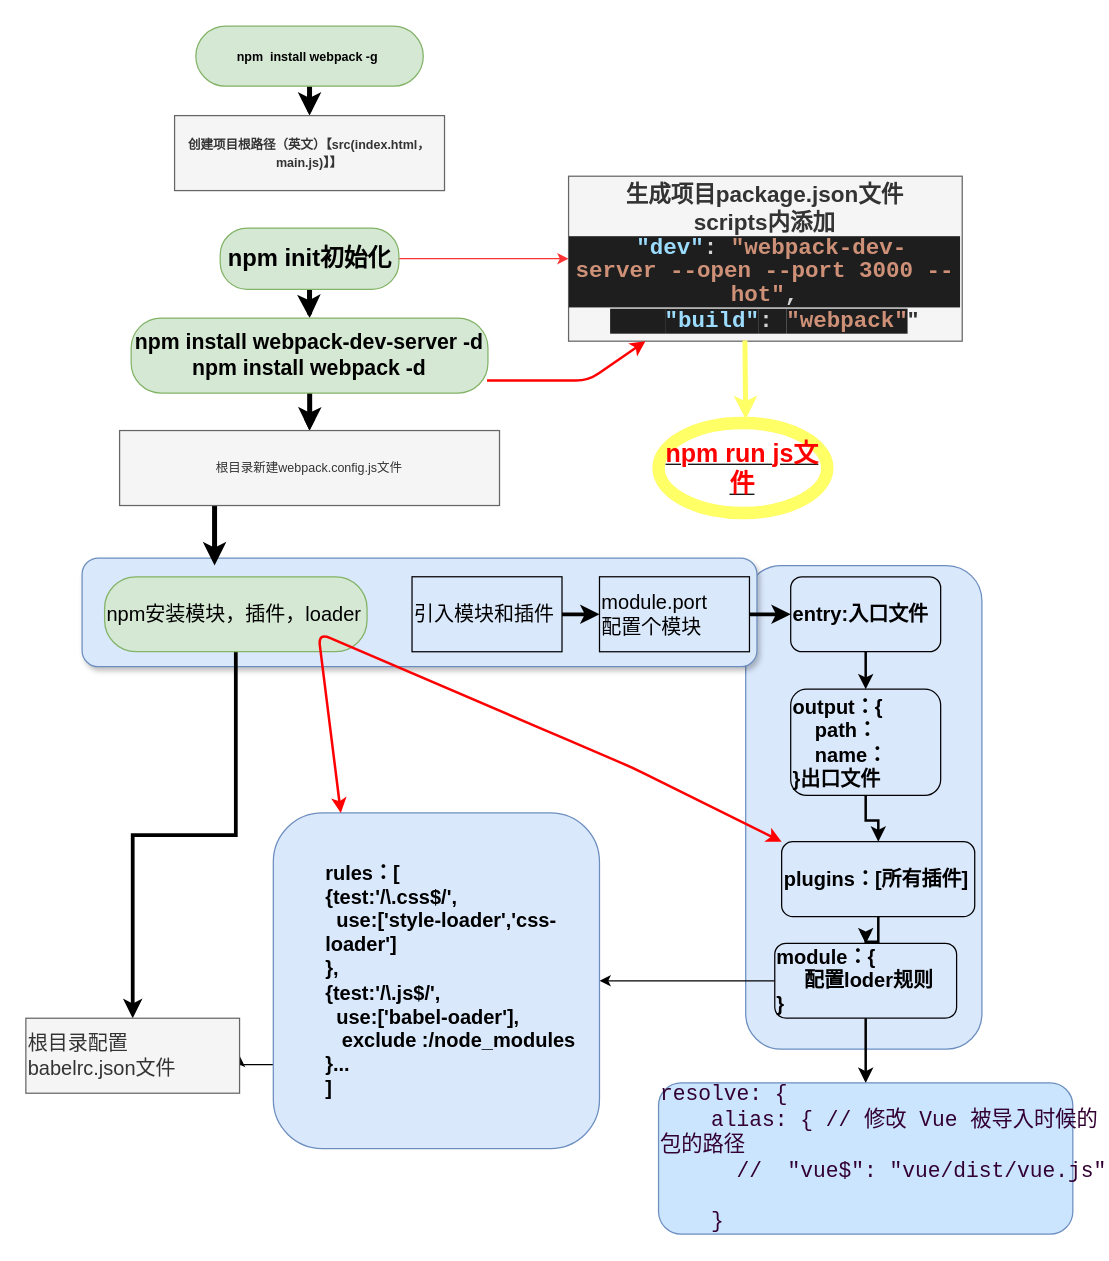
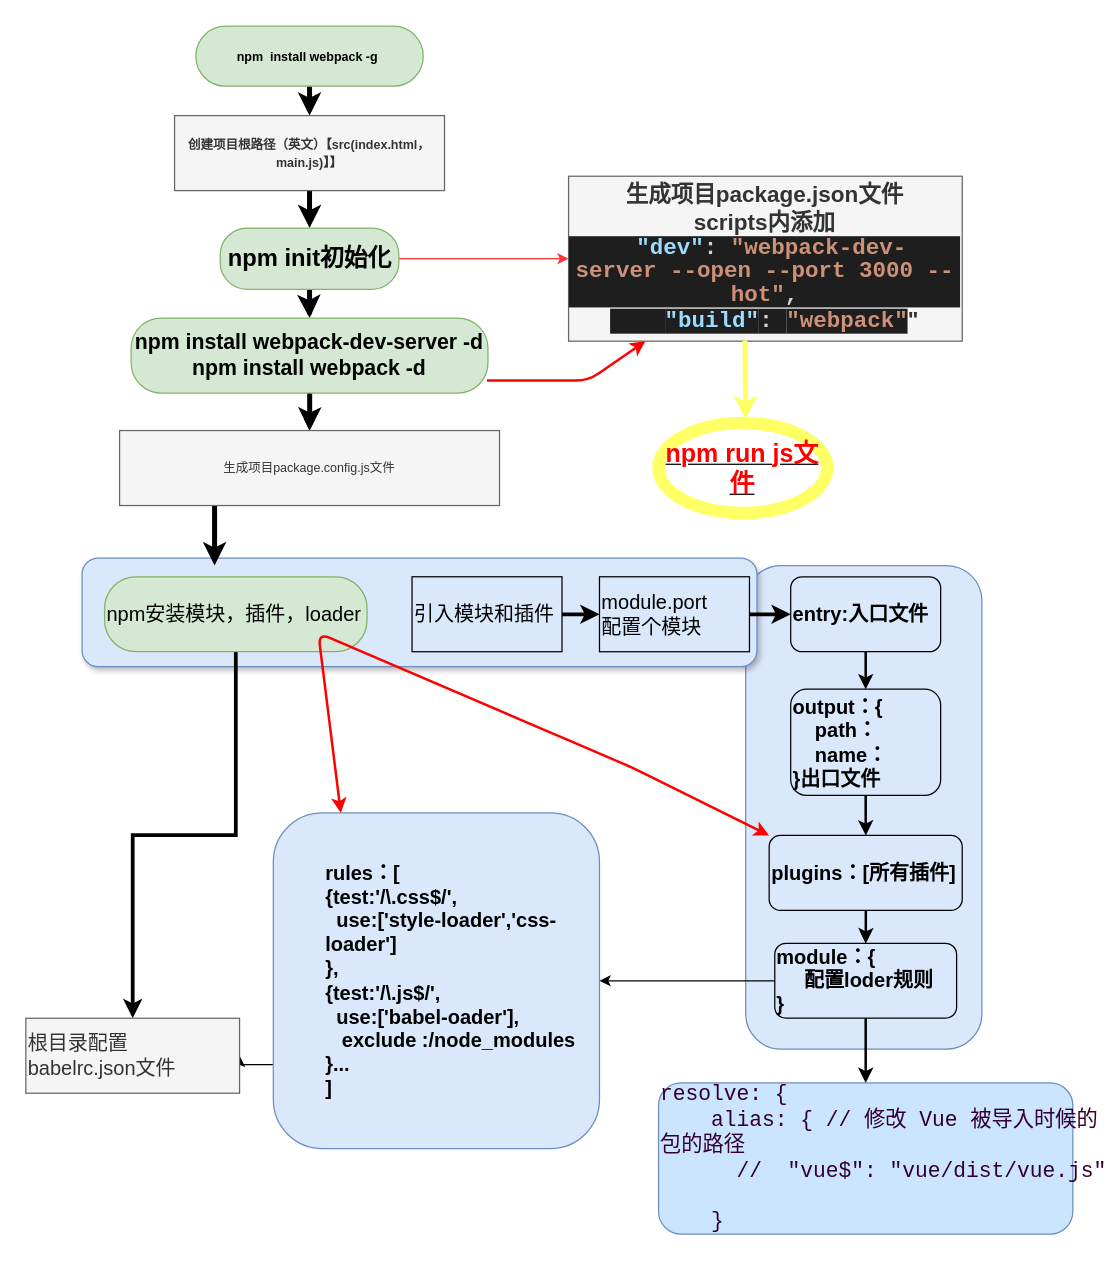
edge "创建项目根路径（英文）【src(index.html，main.js)】】" -> "npm init初始化": added
node "根目录新建webpack.config.js文件": label "根目录新建webpack.config.js文件" -> "生成项目package.config.js文件"
node "plugins：[所有插件]": moved (878, 879) -> (866, 873)
